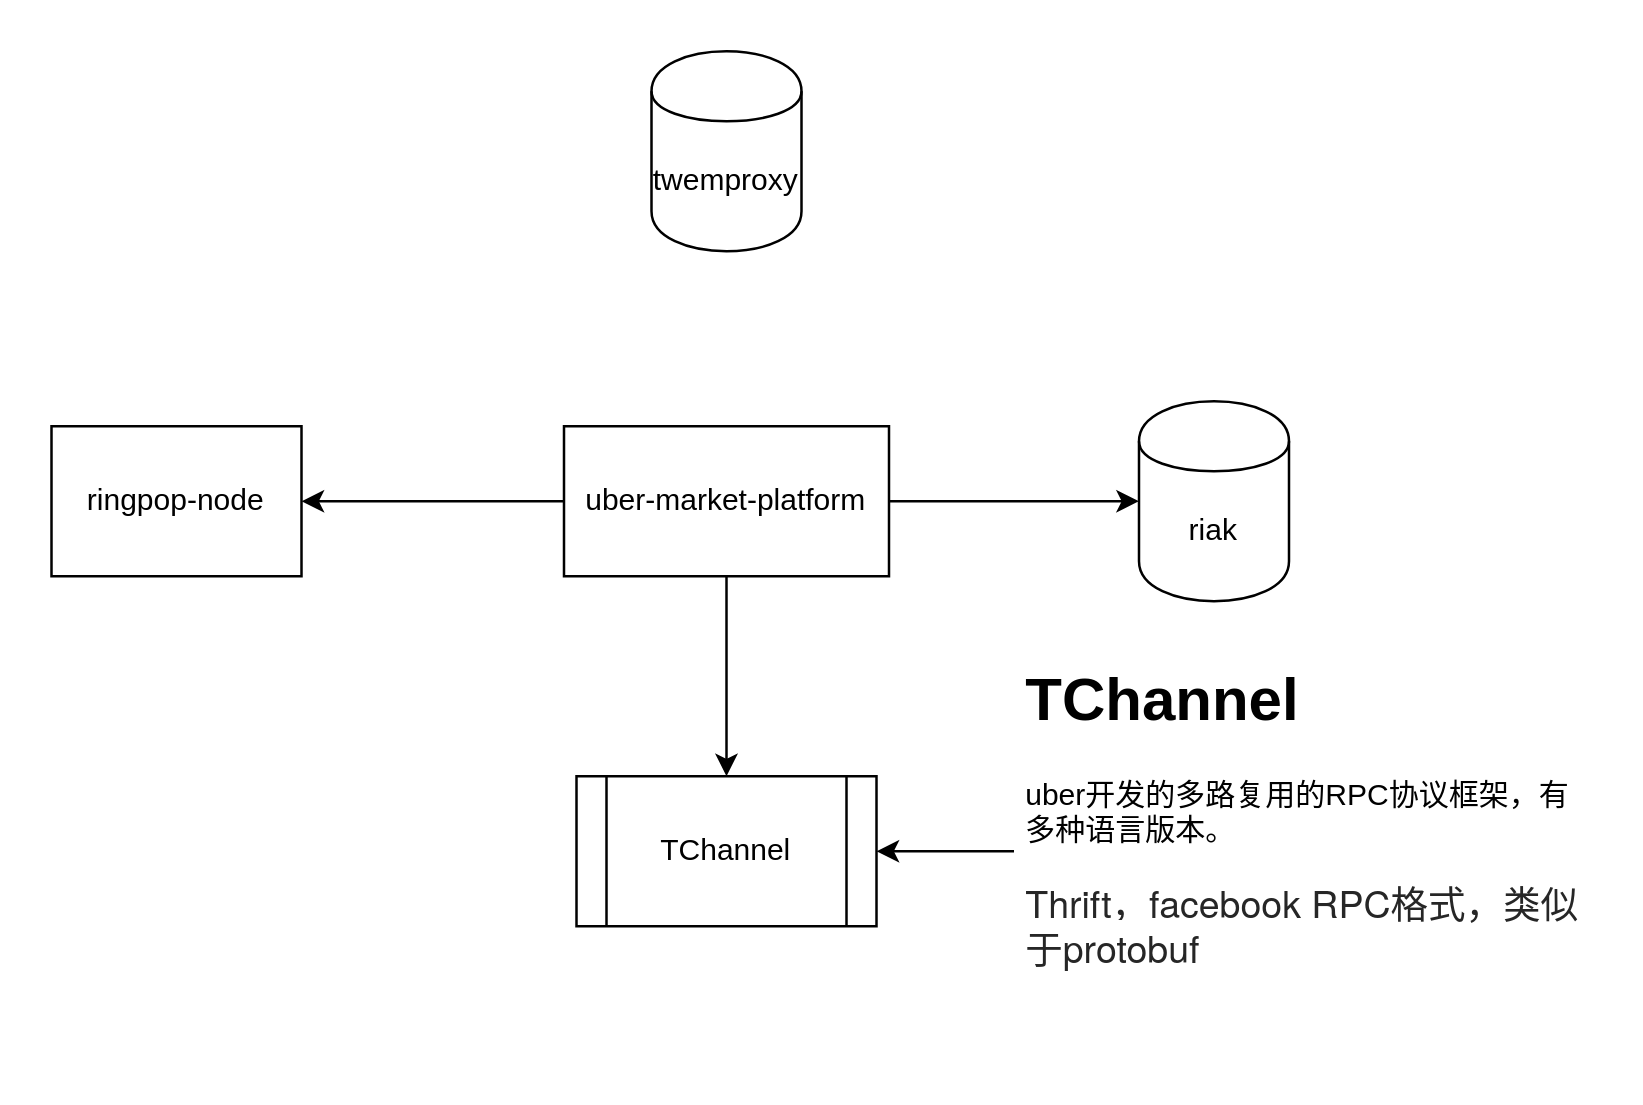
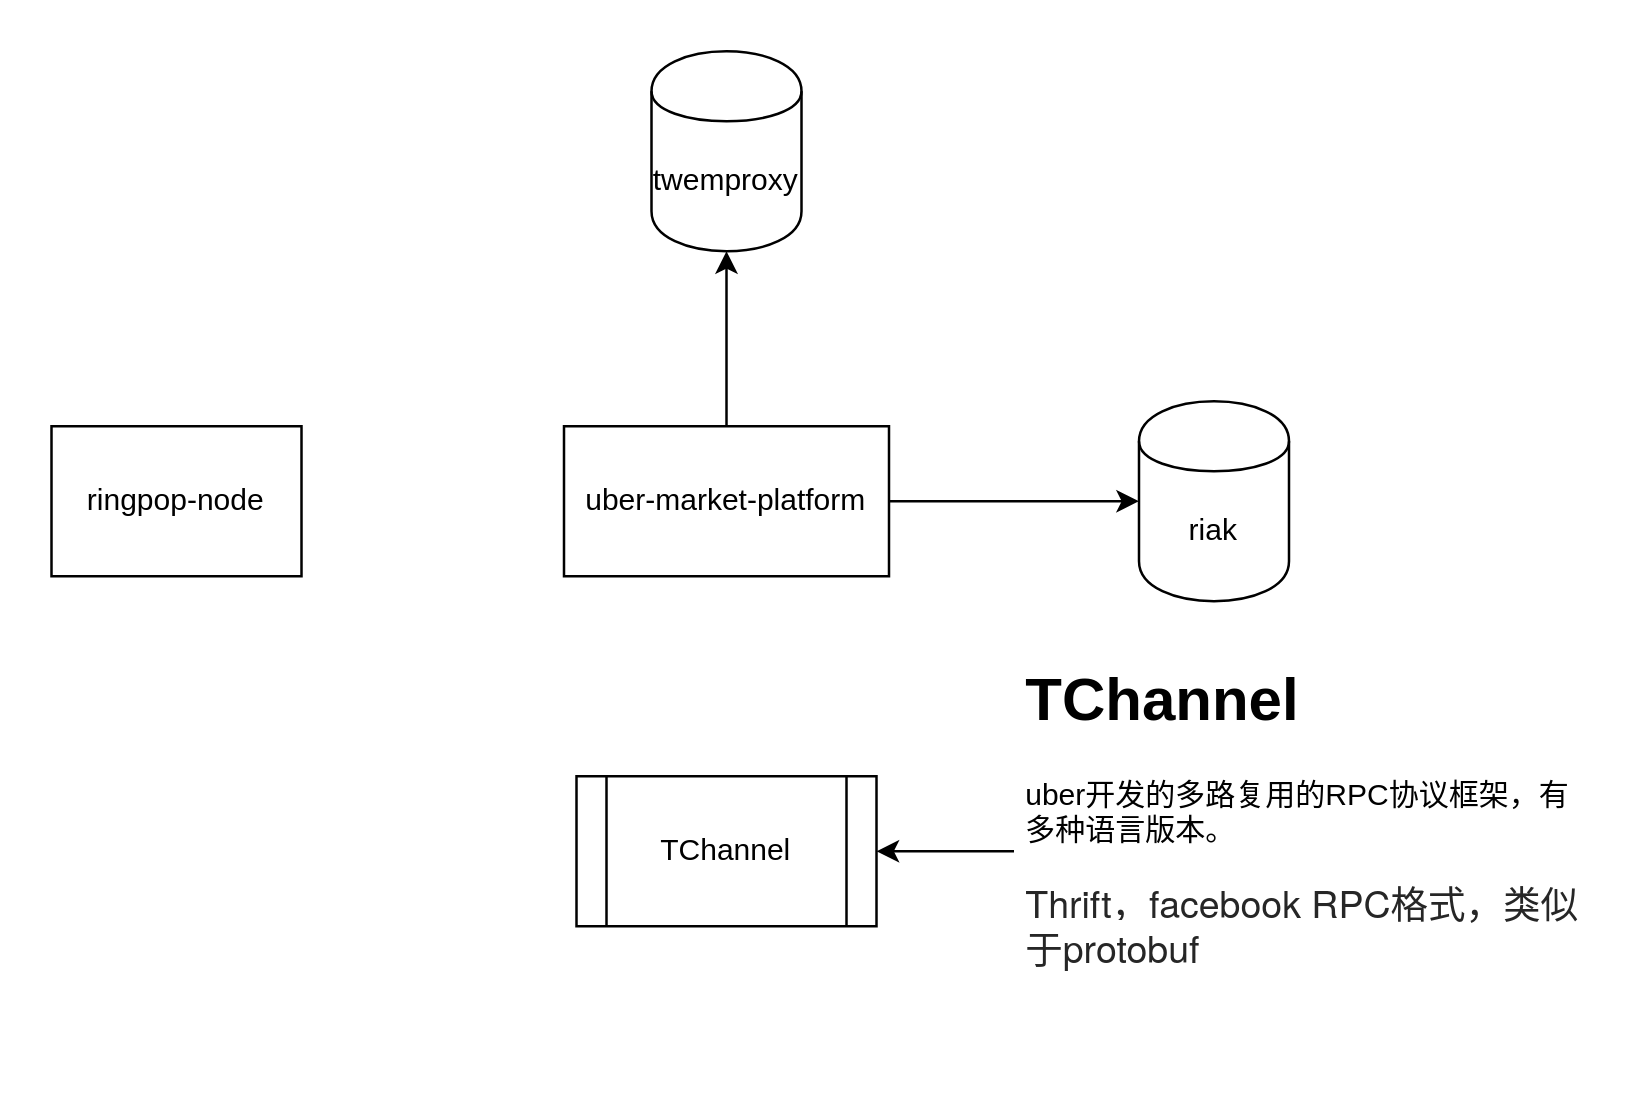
edge "uber-market-platform" -> "twemproxy": added
edge "uber-market-platform" -> "ringpop-node": removed
edge "uber-market-platform" -> "TChannel": removed
